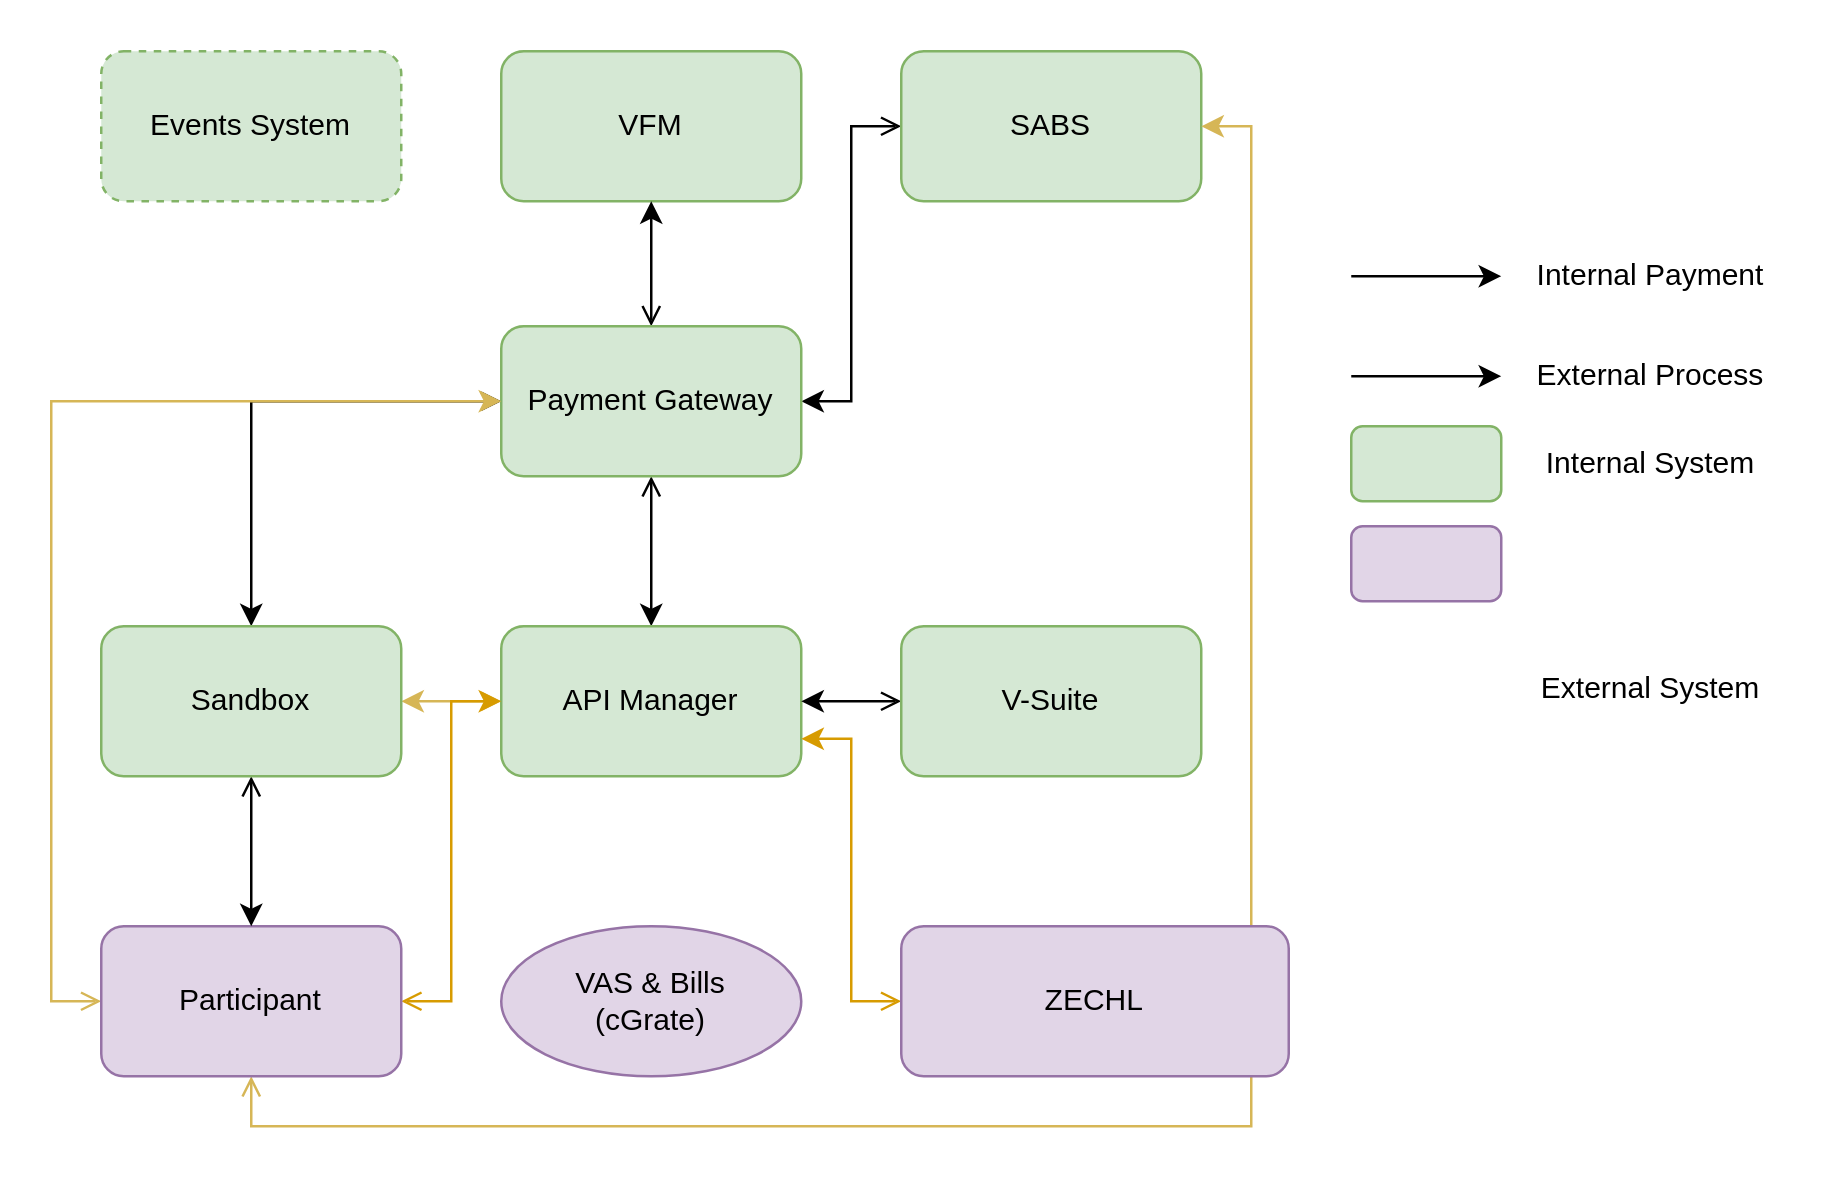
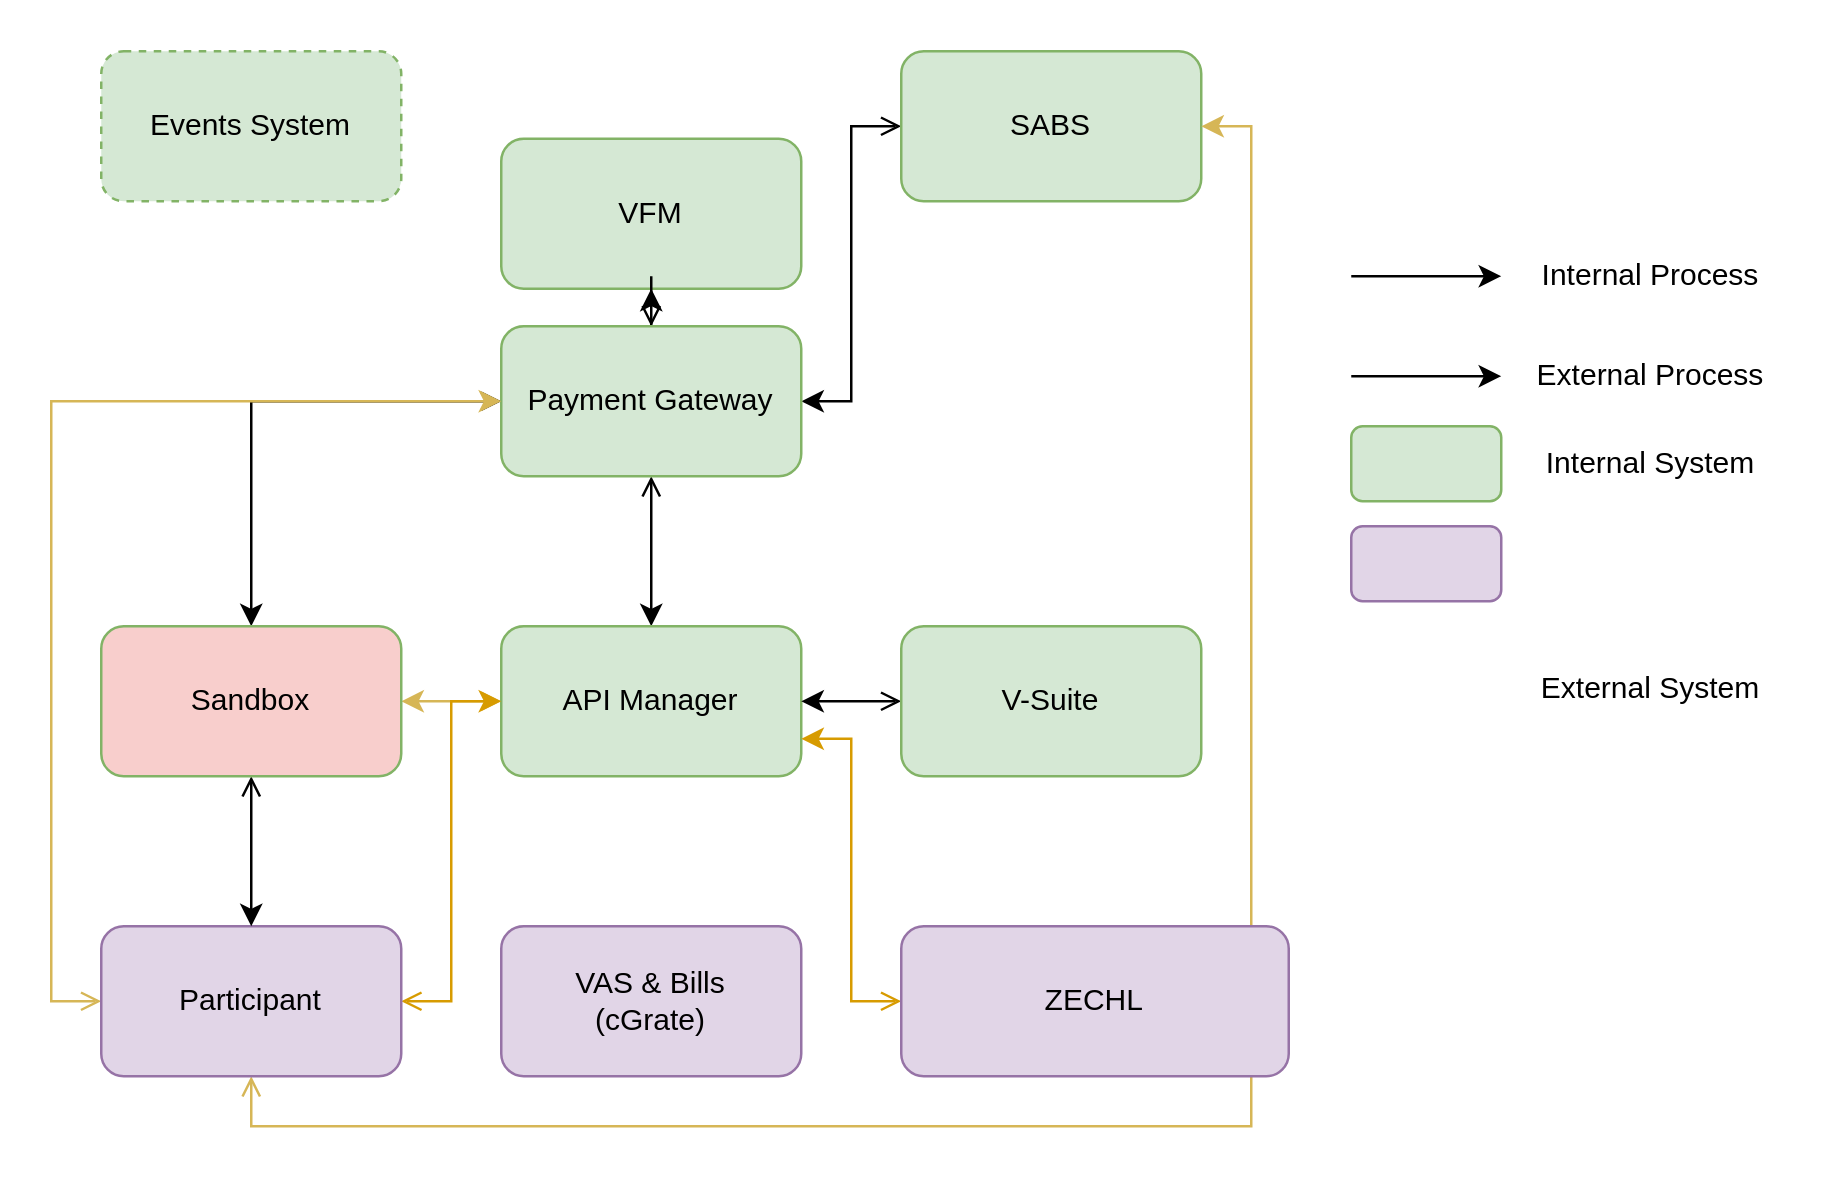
node "VFM": moved (651, 126) -> (651, 214)
node "Internal Payment": label "Internal Payment" -> "Internal Process"
node "Sandbox": fillcolor #d5e8d4 -> #f8cecc
node "VAS & Bills (cGrate)": shape ellipse -> rounded rectangle
